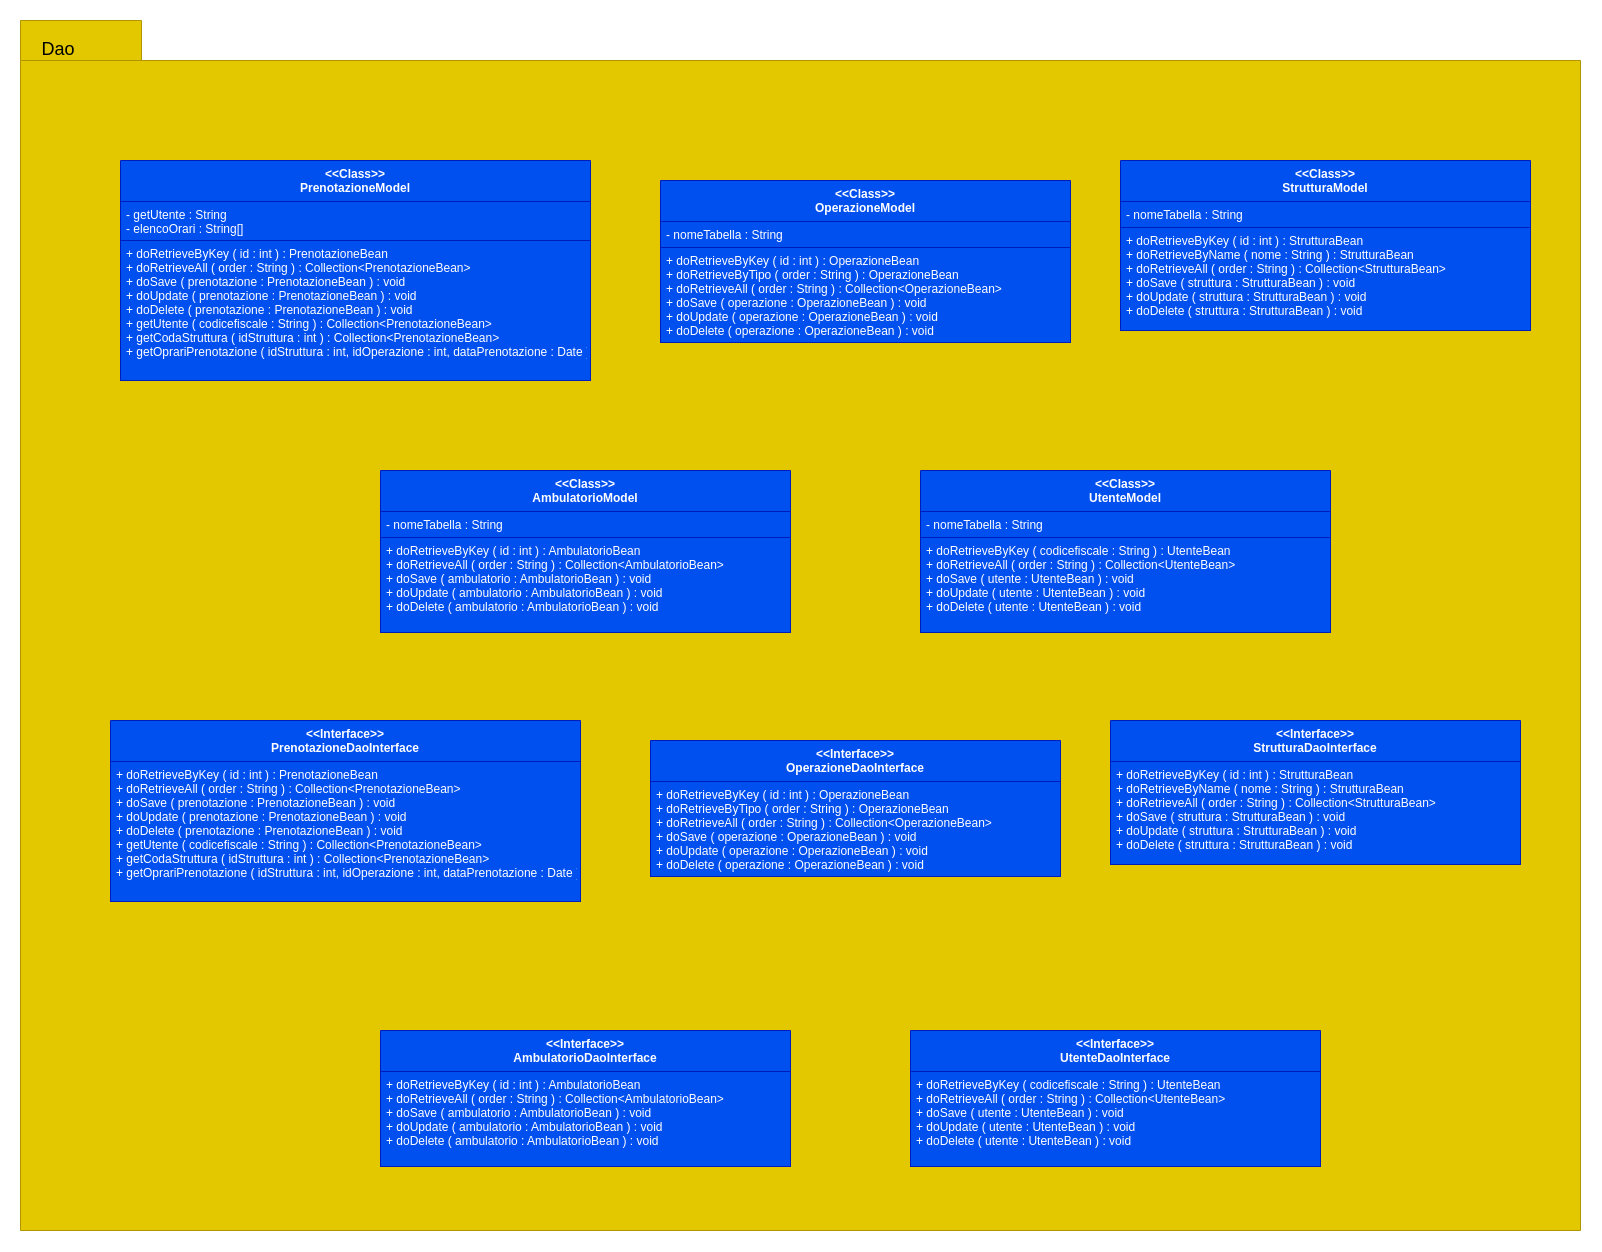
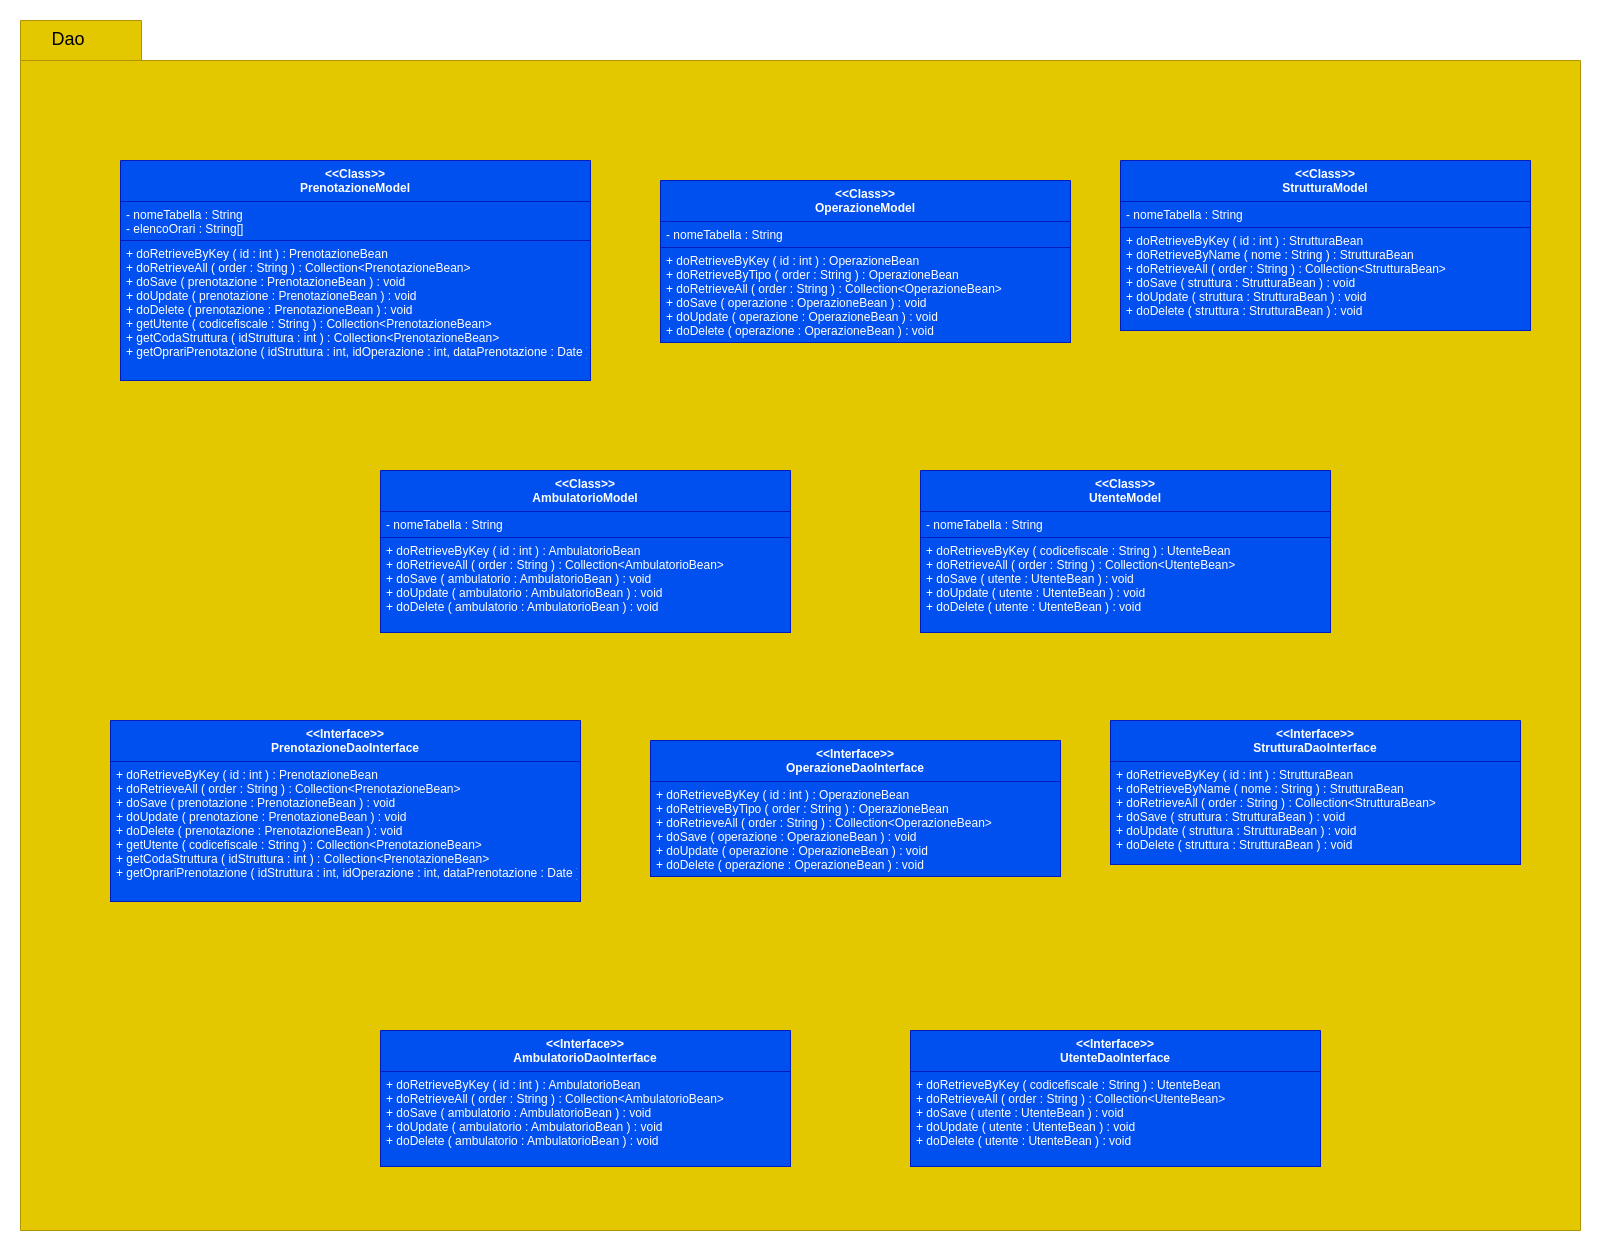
node "Dao": moved (59, 50) -> (69, 40)
node "- getUtente : String - elencoOrari : String[]": label "- getUtente : String - elencoOrari : String[]" -> "- nomeTabella : String - elencoOrari : String[]"
